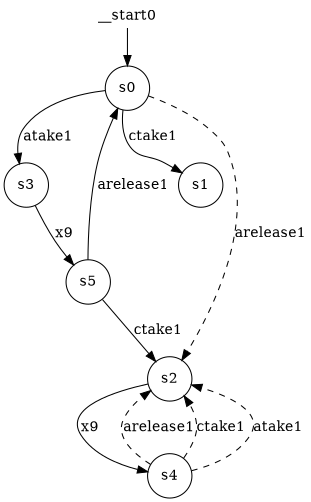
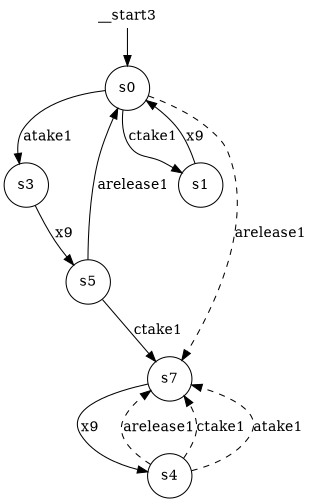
node "__start0": label "__start0" -> "__start3"
edge "s1" -> "s0": added, label "x9"
node "s2": label "s2" -> "s7"
